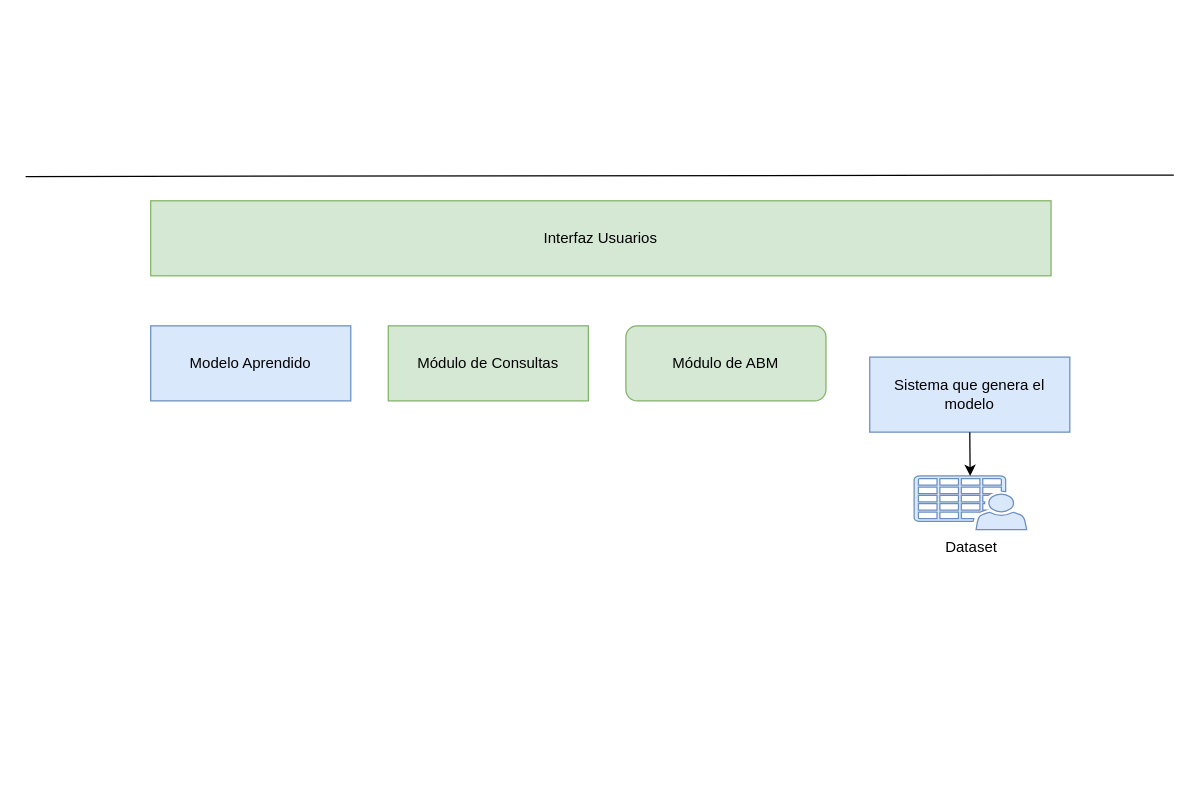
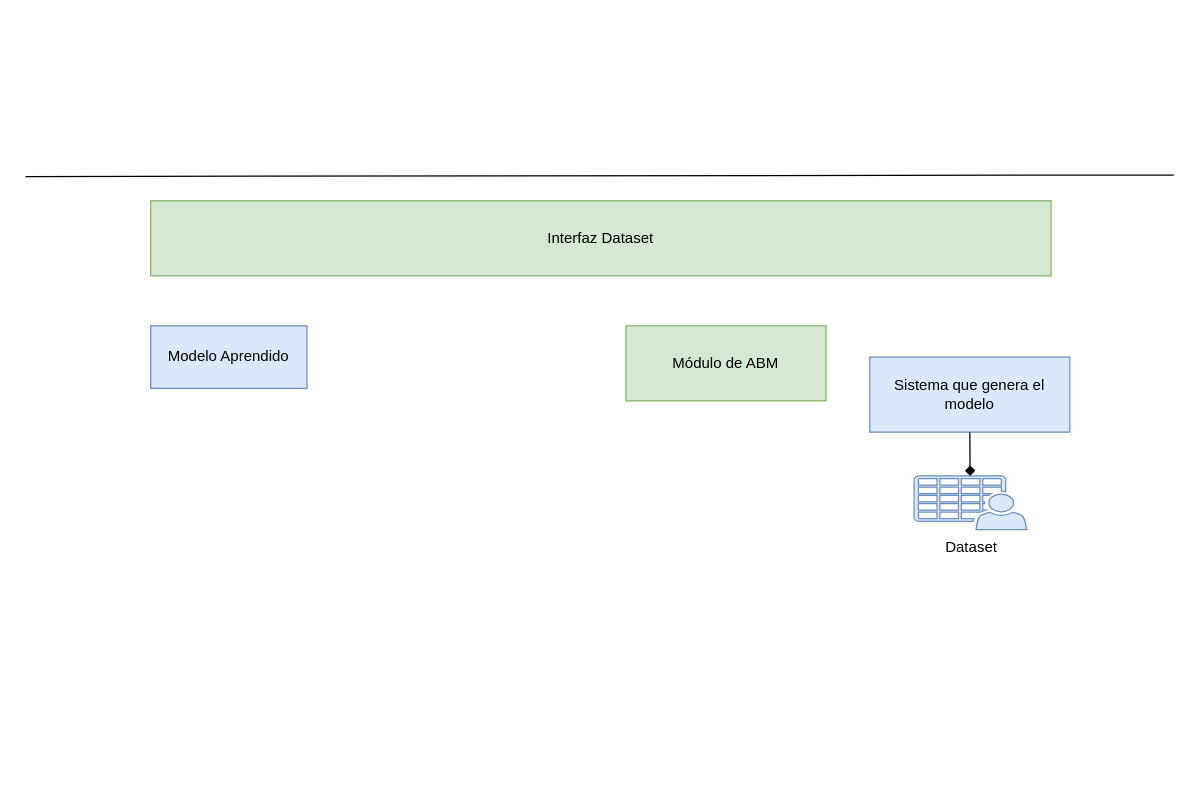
node "Interfaz Usuarios": label "Interfaz Usuarios" -> "Interfaz Dataset"
node "Modelo Aprendido": size 200x75 -> 156x63
node "Módulo de Consultas": removed
node "Módulo de ABM": shape rounded rectangle -> rectangle
edge "Sistema que genera el modelo" -> "Dataset": arrowhead classic -> diamond
